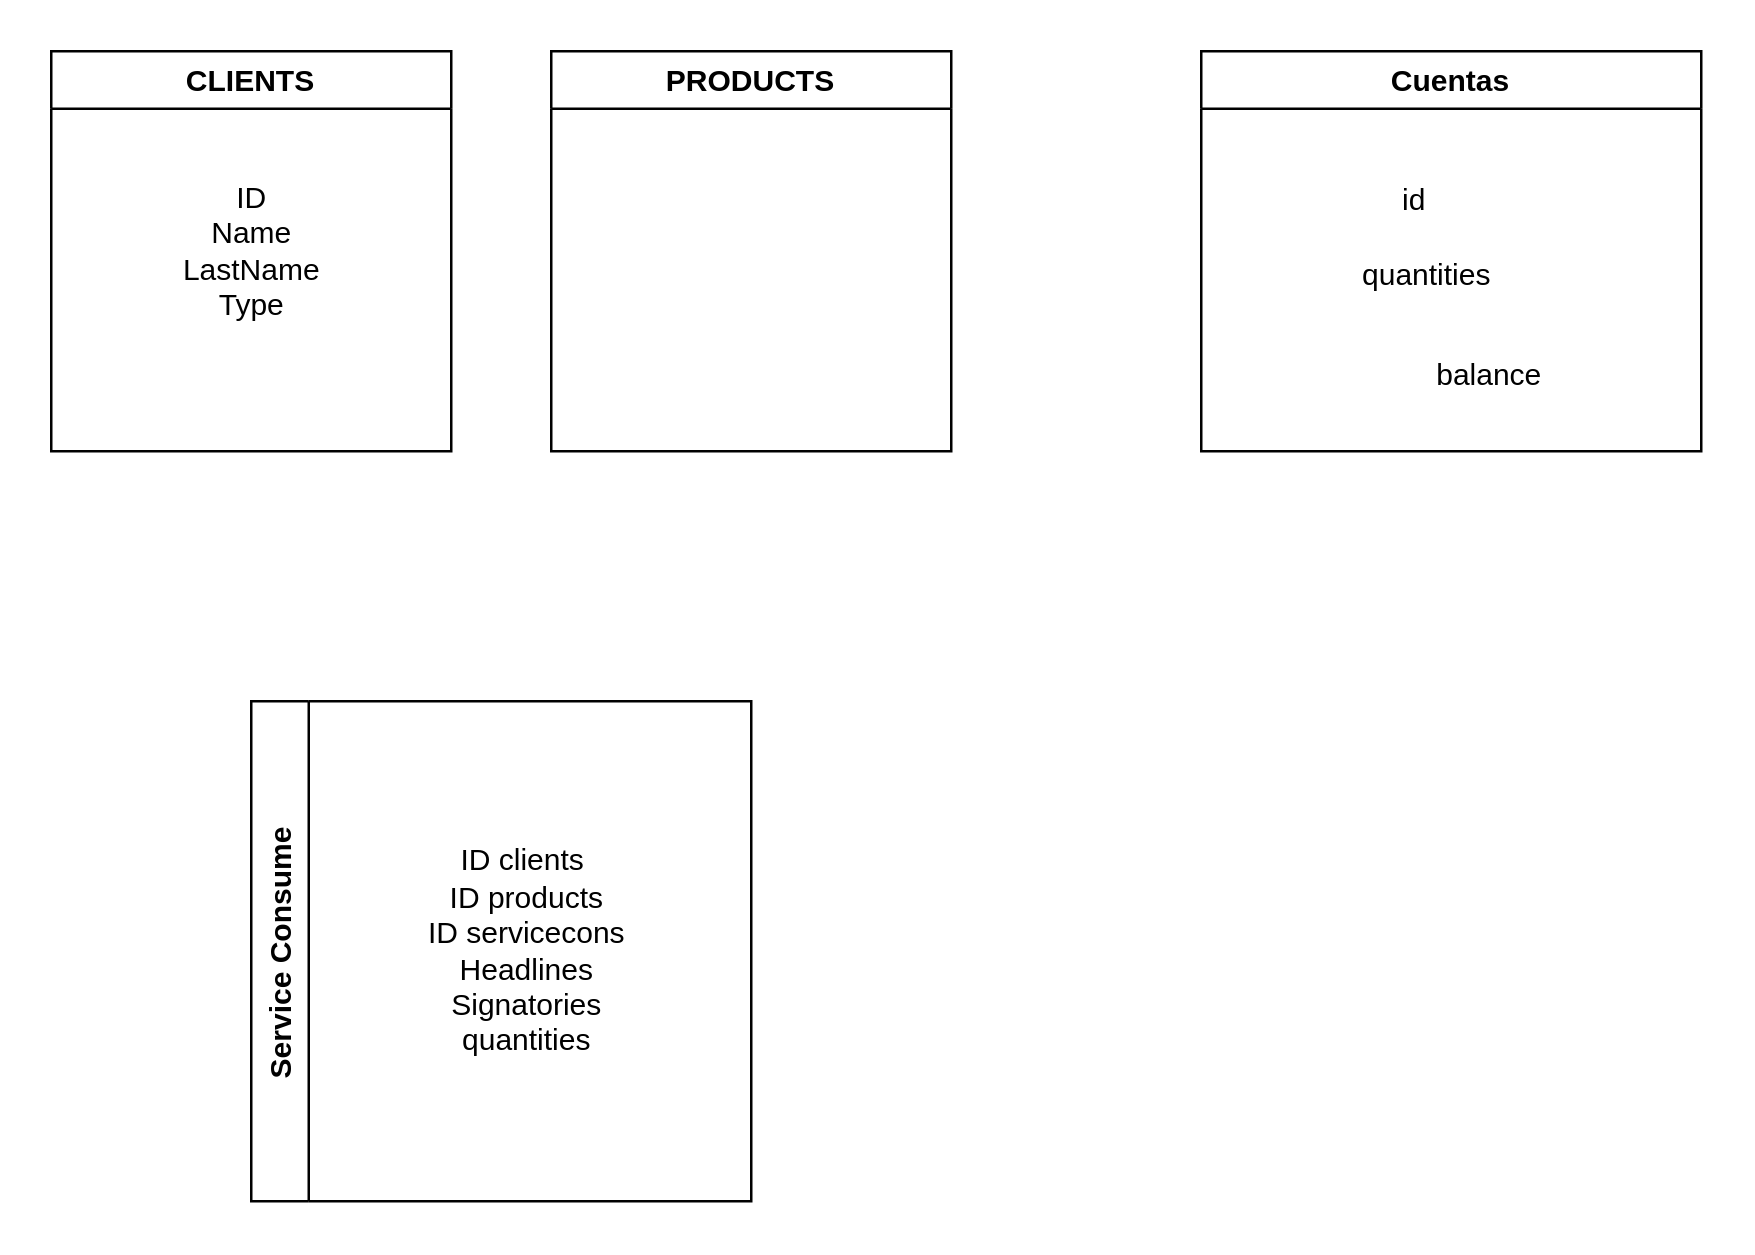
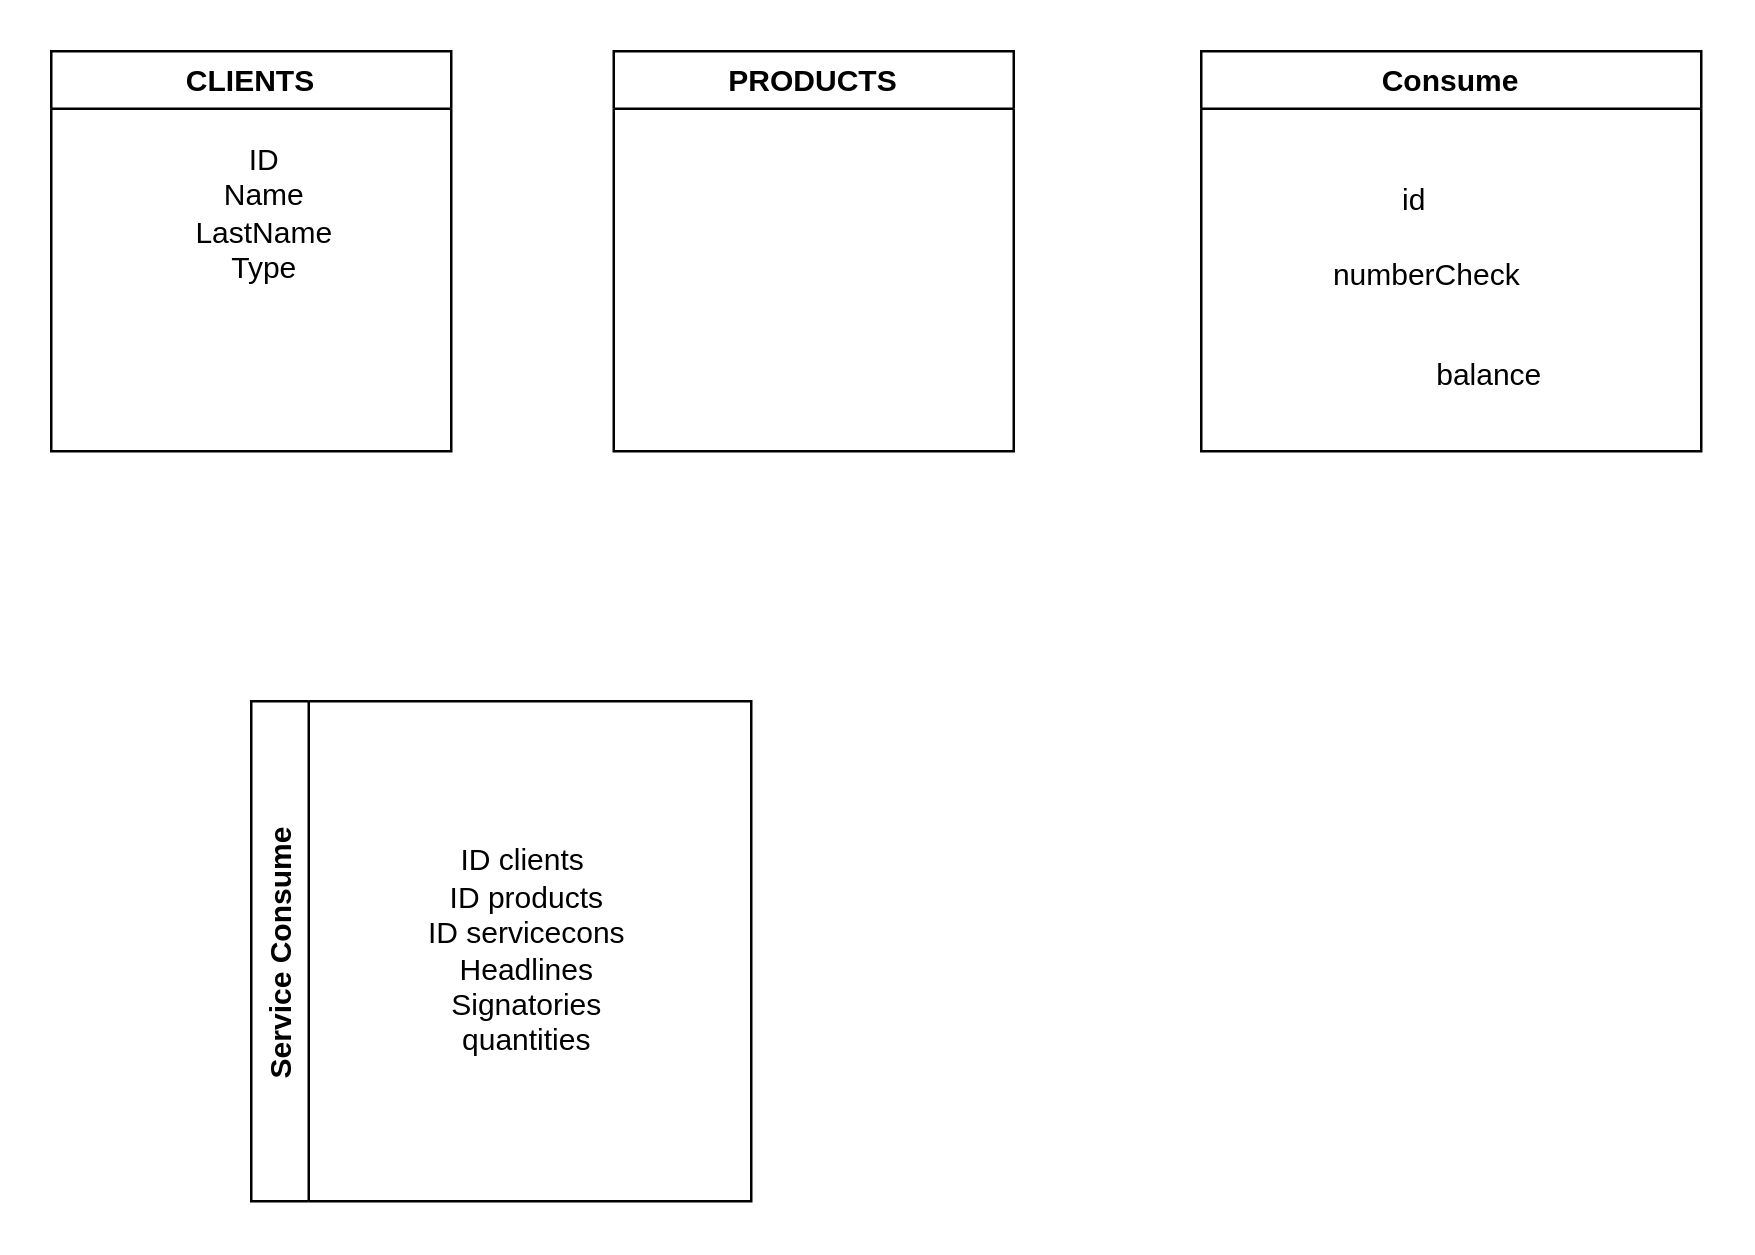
node "Cuentas": label "Cuentas" -> "Consume"
node "ID Name LastName Type": moved (251, 251) -> (264, 214)
node "PRODUCTS": moved (751, 251) -> (814, 251)
node "quantities": label "quantities" -> "numberCheck"
